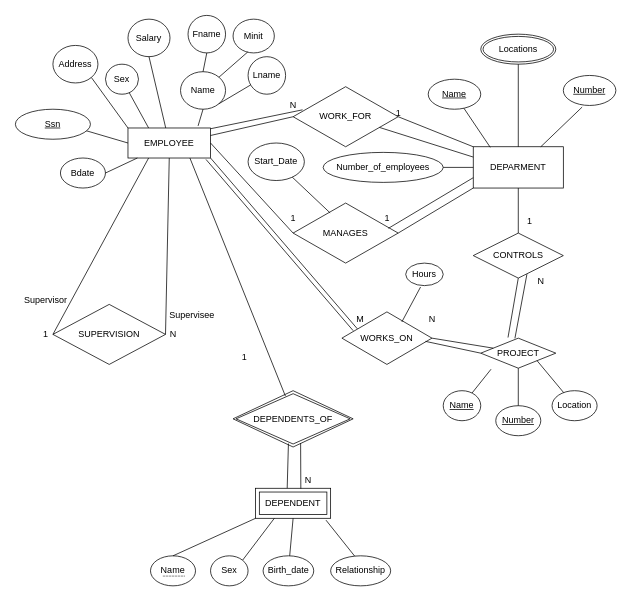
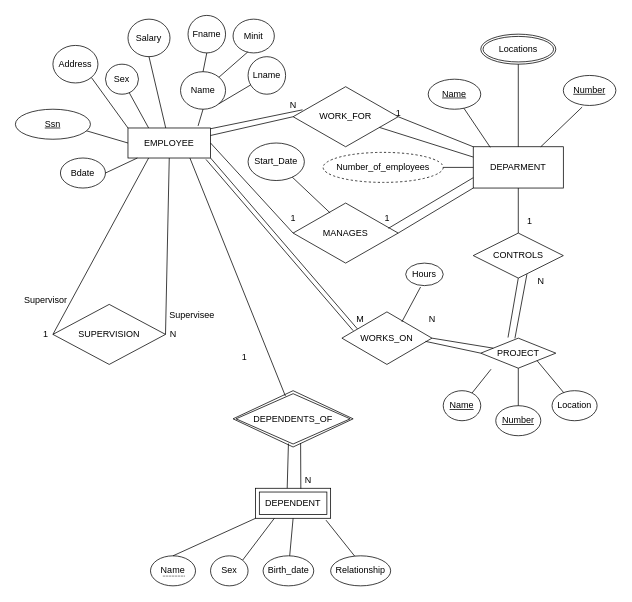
node "Number_of_employees": style solid -> dashed
